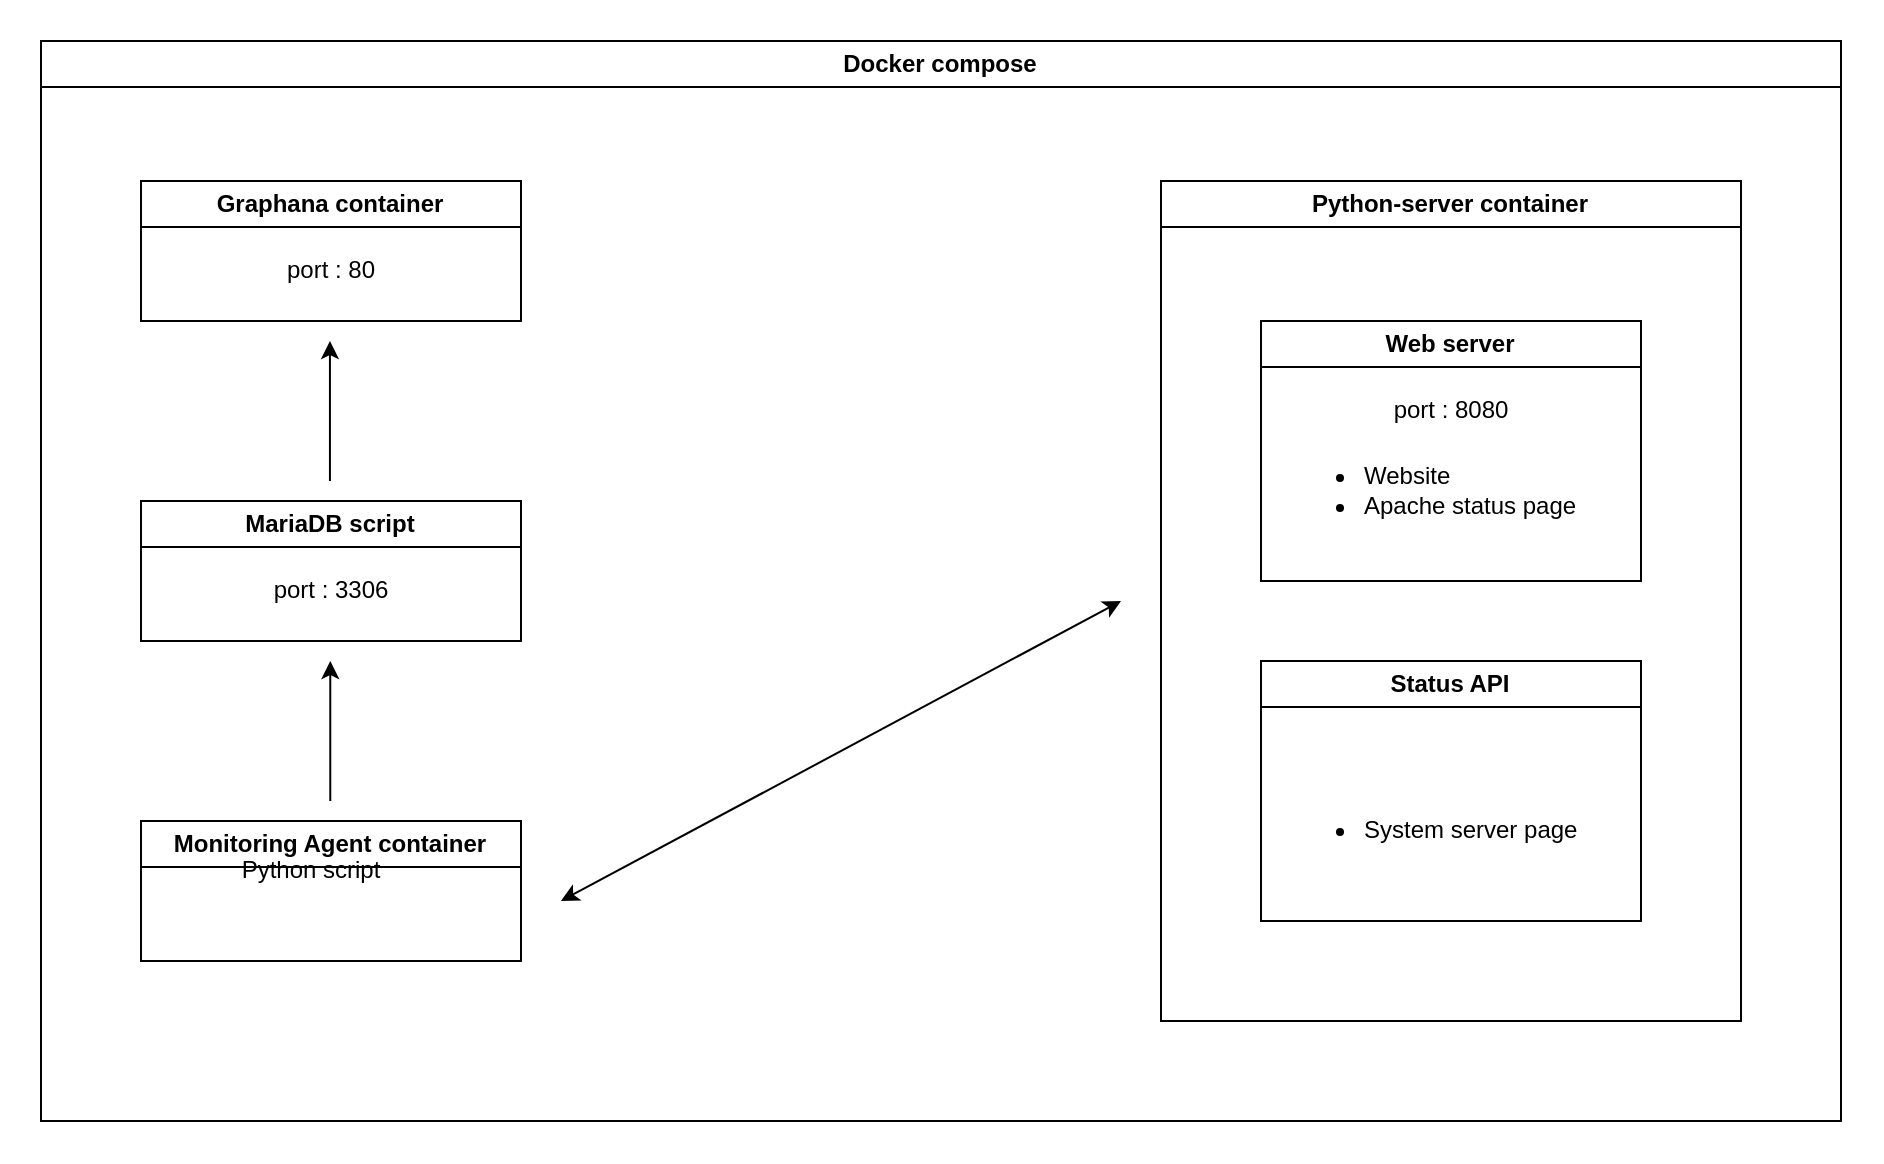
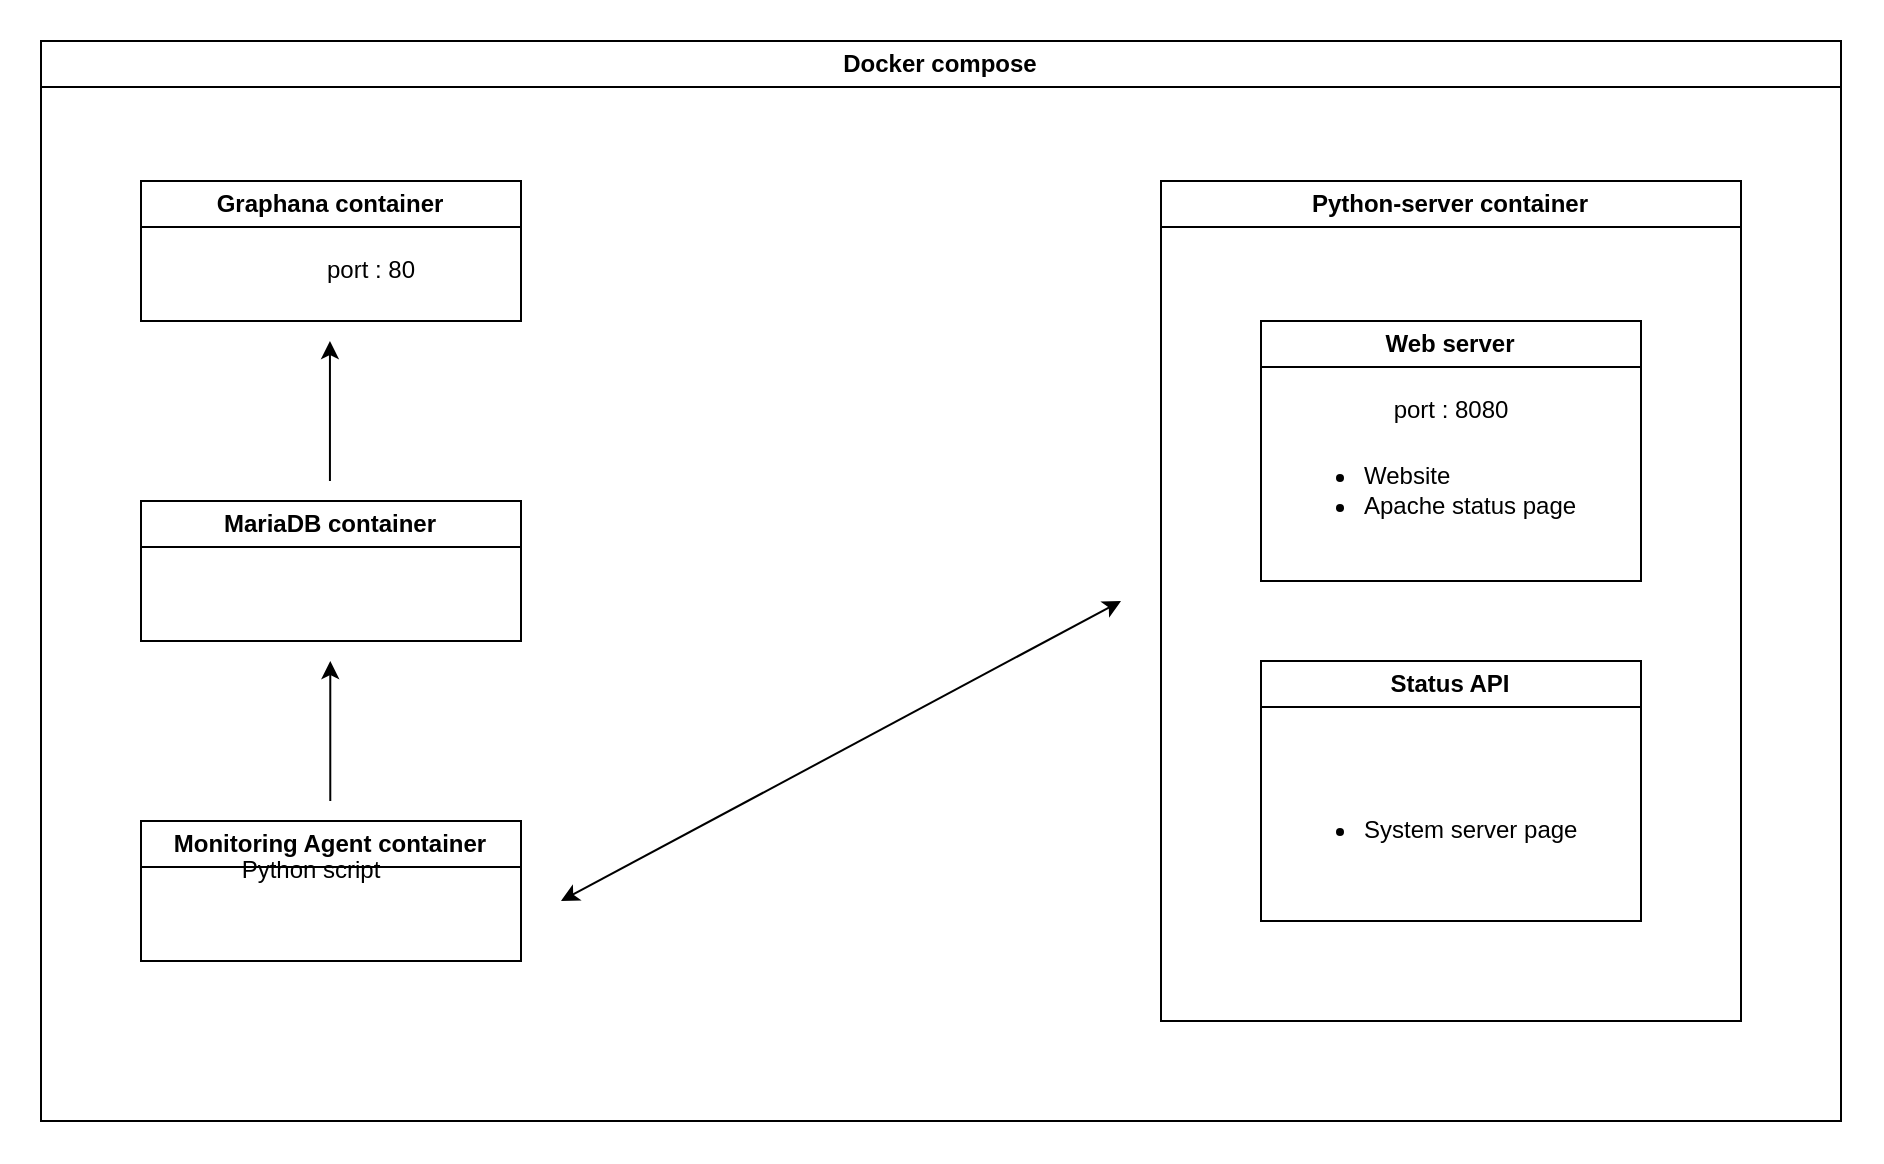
node "port : 80": moved (331, 271) -> (371, 271)
node "MariaDB script": label "MariaDB script" -> "MariaDB container"
node "port : 3306": removed
